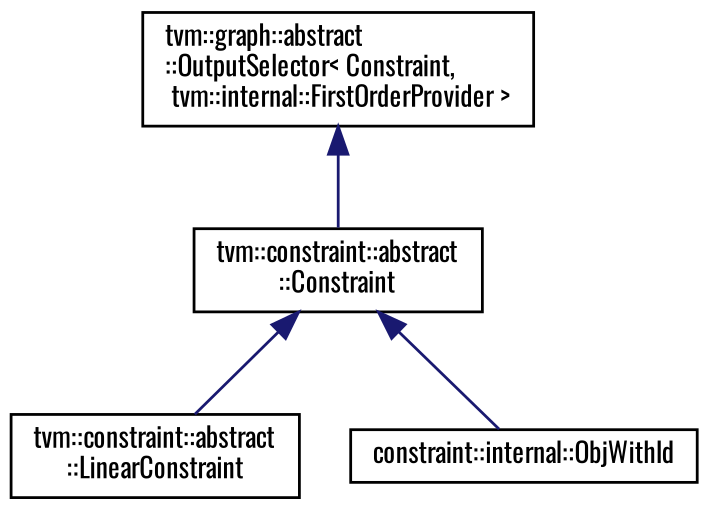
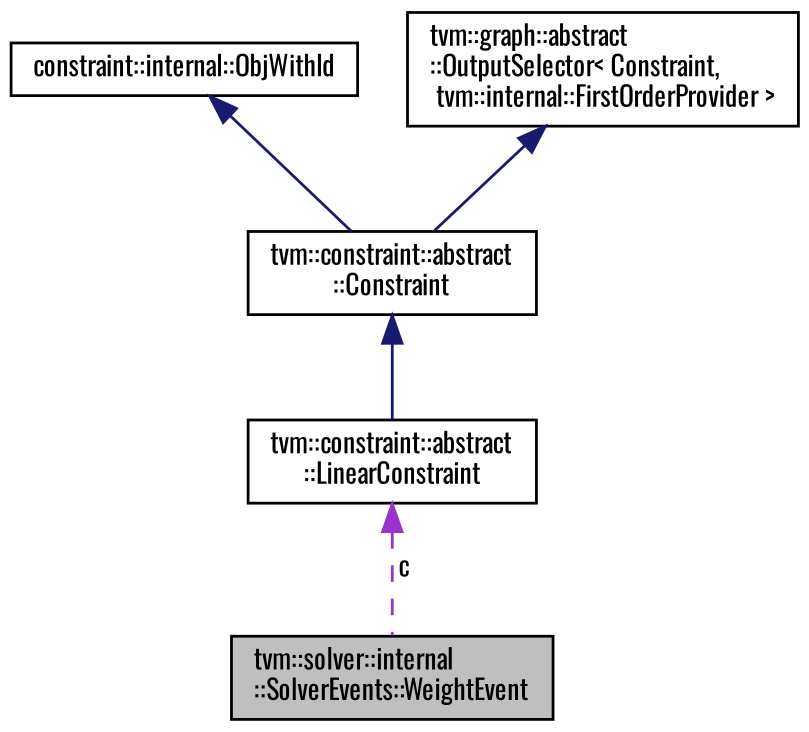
edge "constraint::internal::ObjWithId" -> "tvm::constraint::abstract ::Constraint": reversed
node "tvm::solver::internal ::SolverEvents::WeightEvent": added
